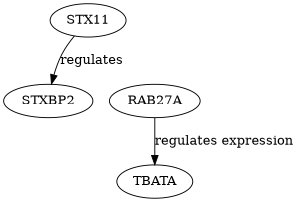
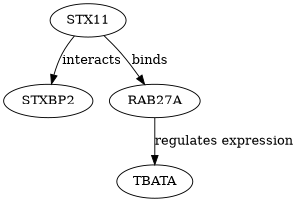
edge "STX11" -> "RAB27A": added, label "binds"
edge "STX11" -> "STXBP2": label "regulates" -> "interacts"
